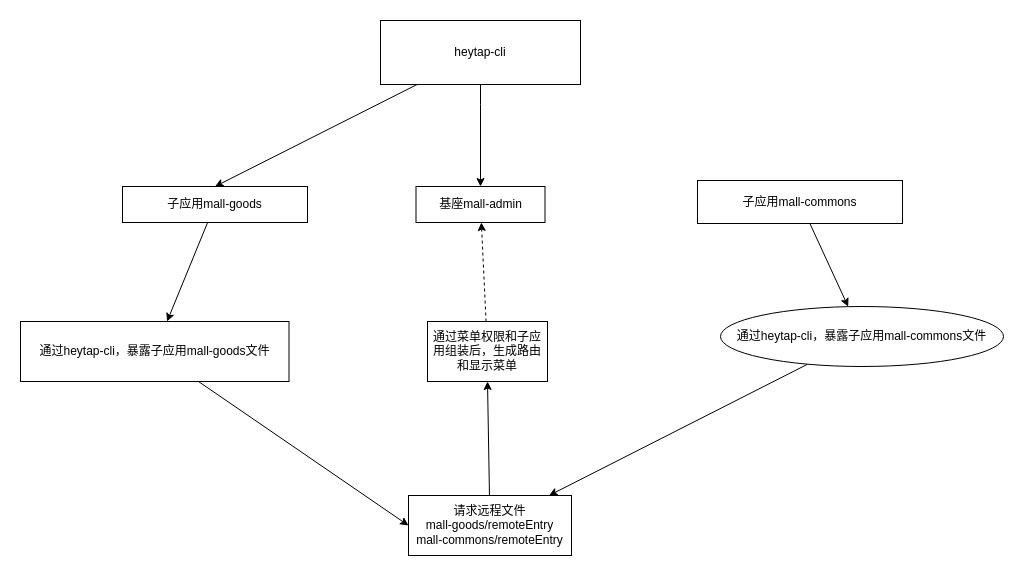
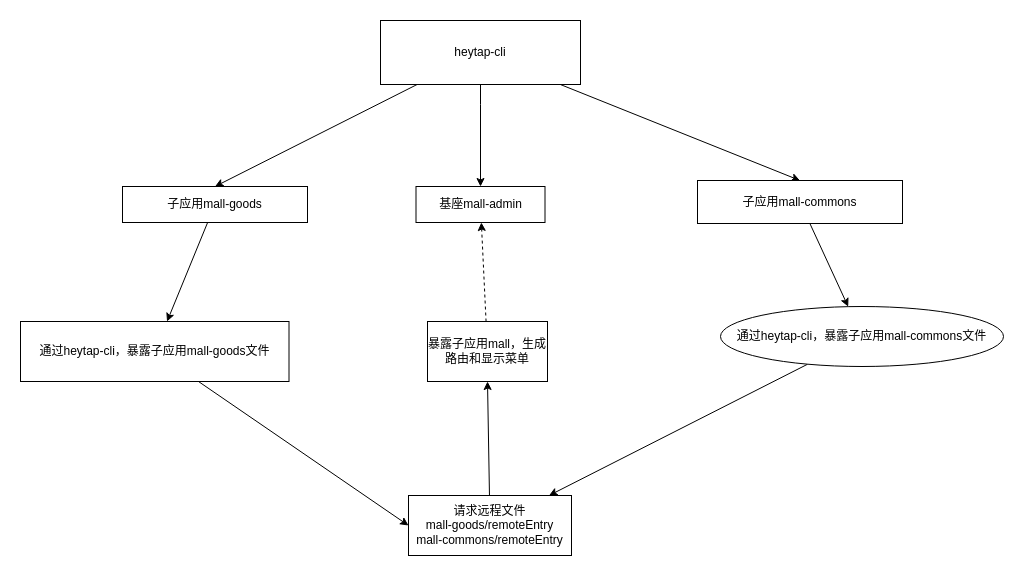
edge "heytap-cli" -> "子应用mall-commons": added
node "通过菜单权限和子应用组装后，生成路由和显示菜单": label "通过菜单权限和子应用组装后，生成路由和显示菜单" -> "暴露子应用mall，生成路由和显示菜单"
